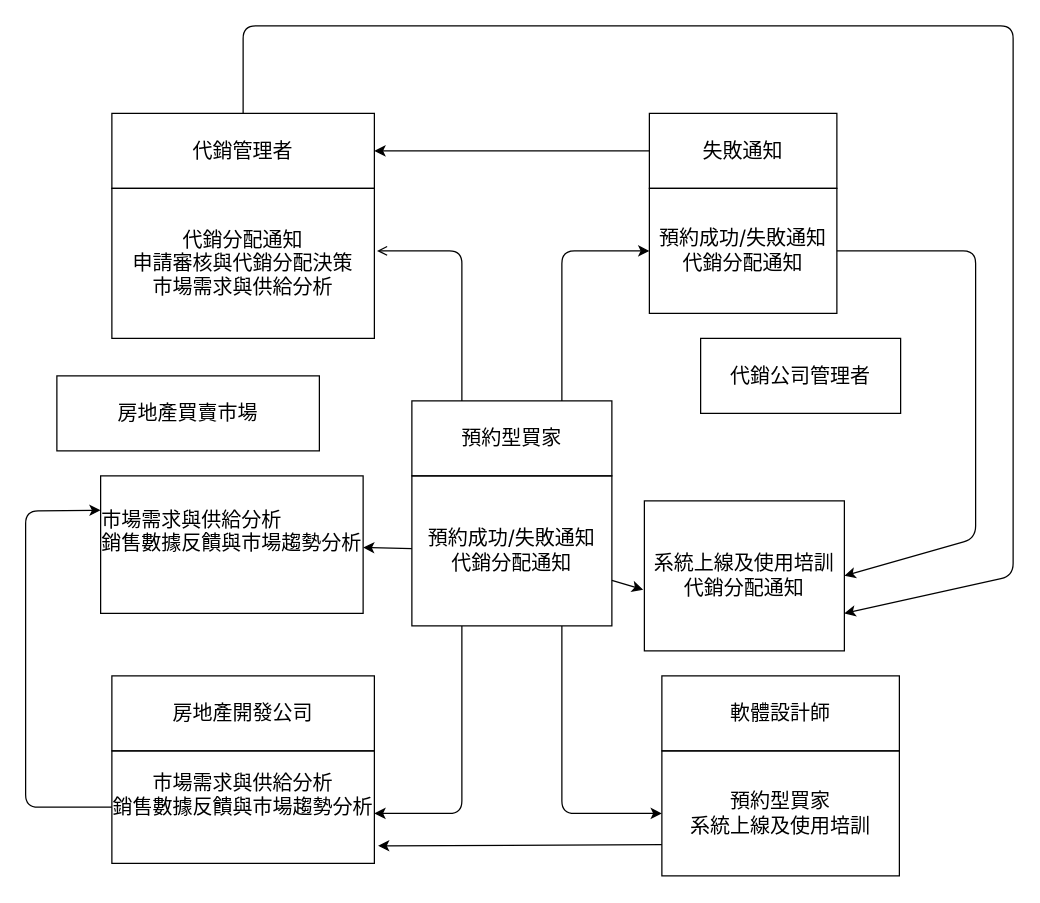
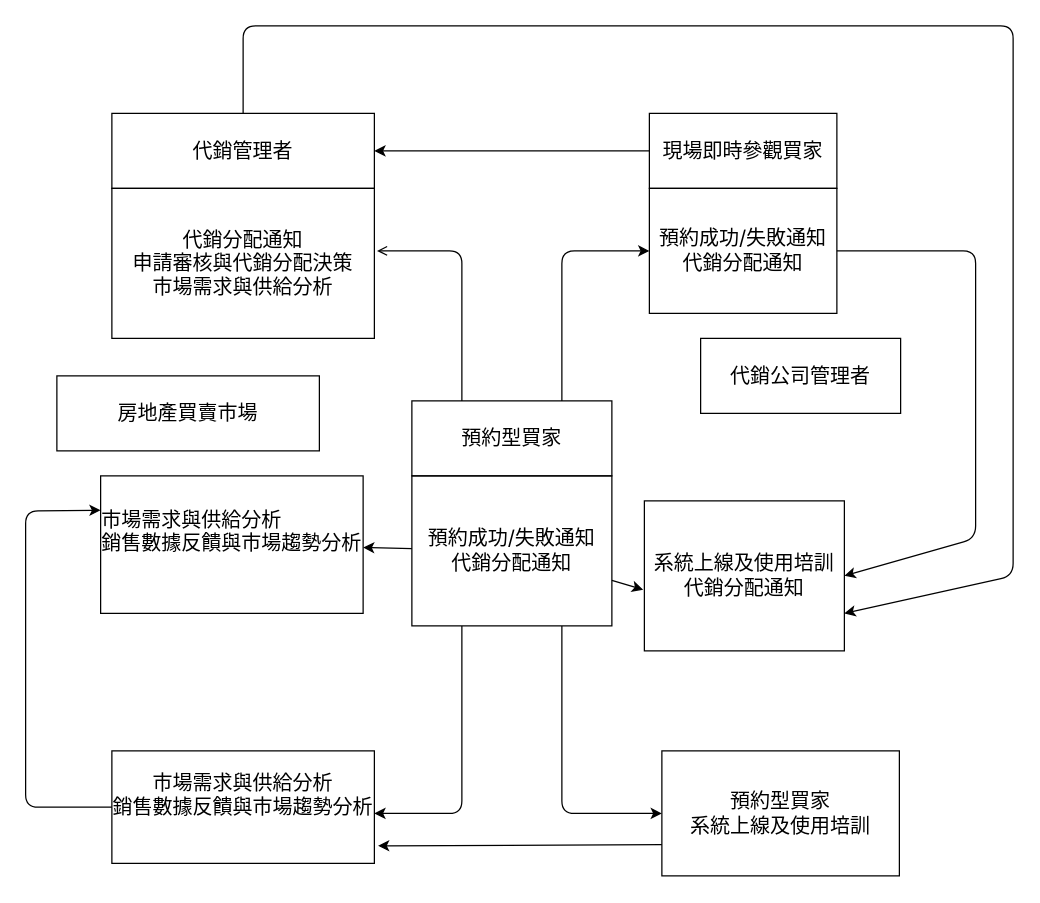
node "失敗通知": label "失敗通知" -> "現場即時參觀買家"
node "房地產開發公司": removed
node "軟體設計師": removed
